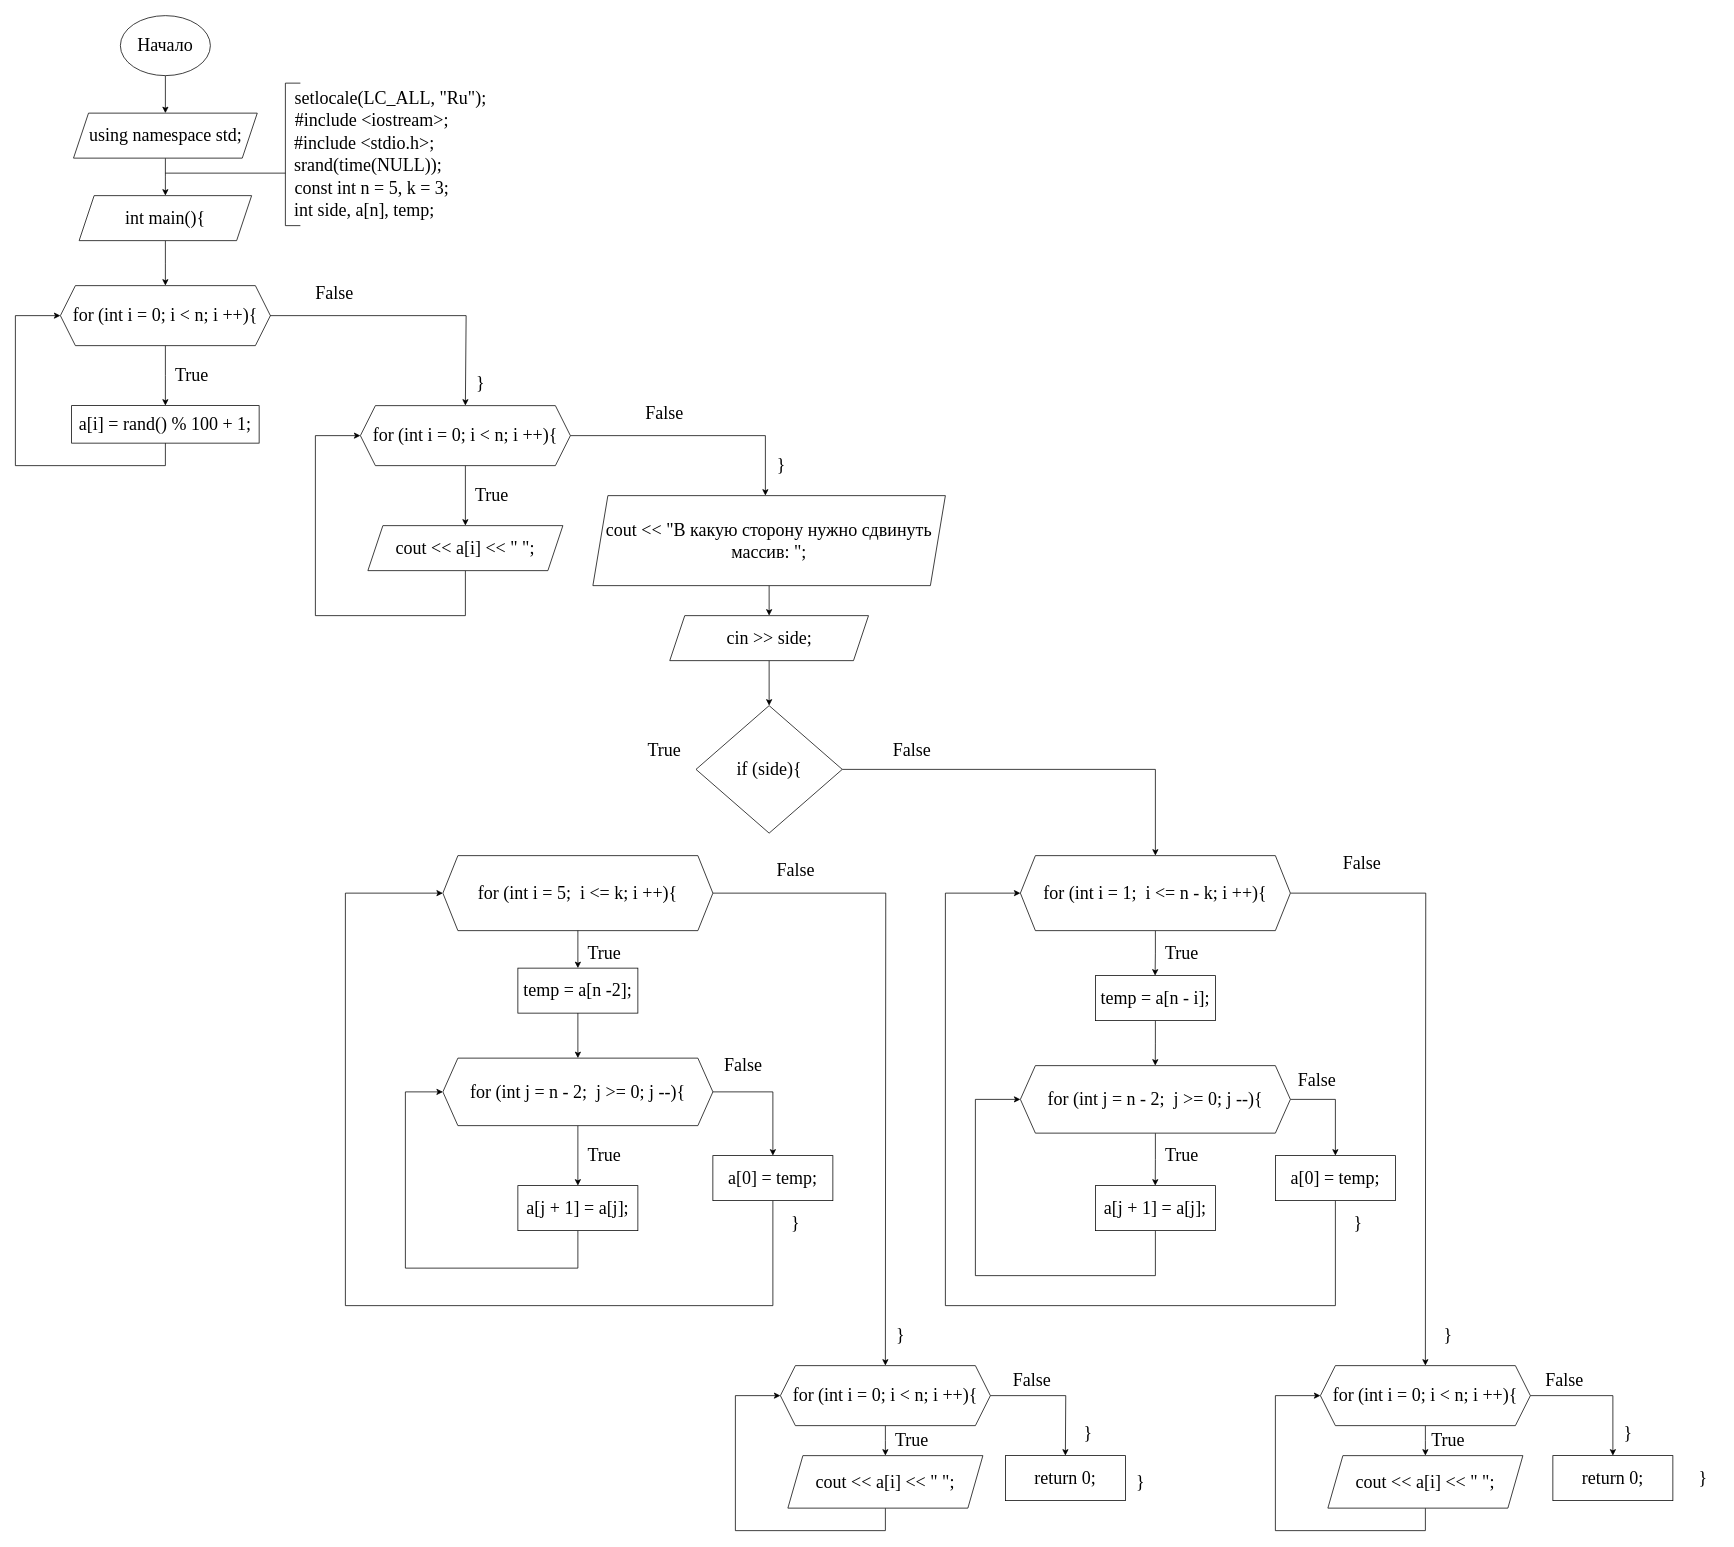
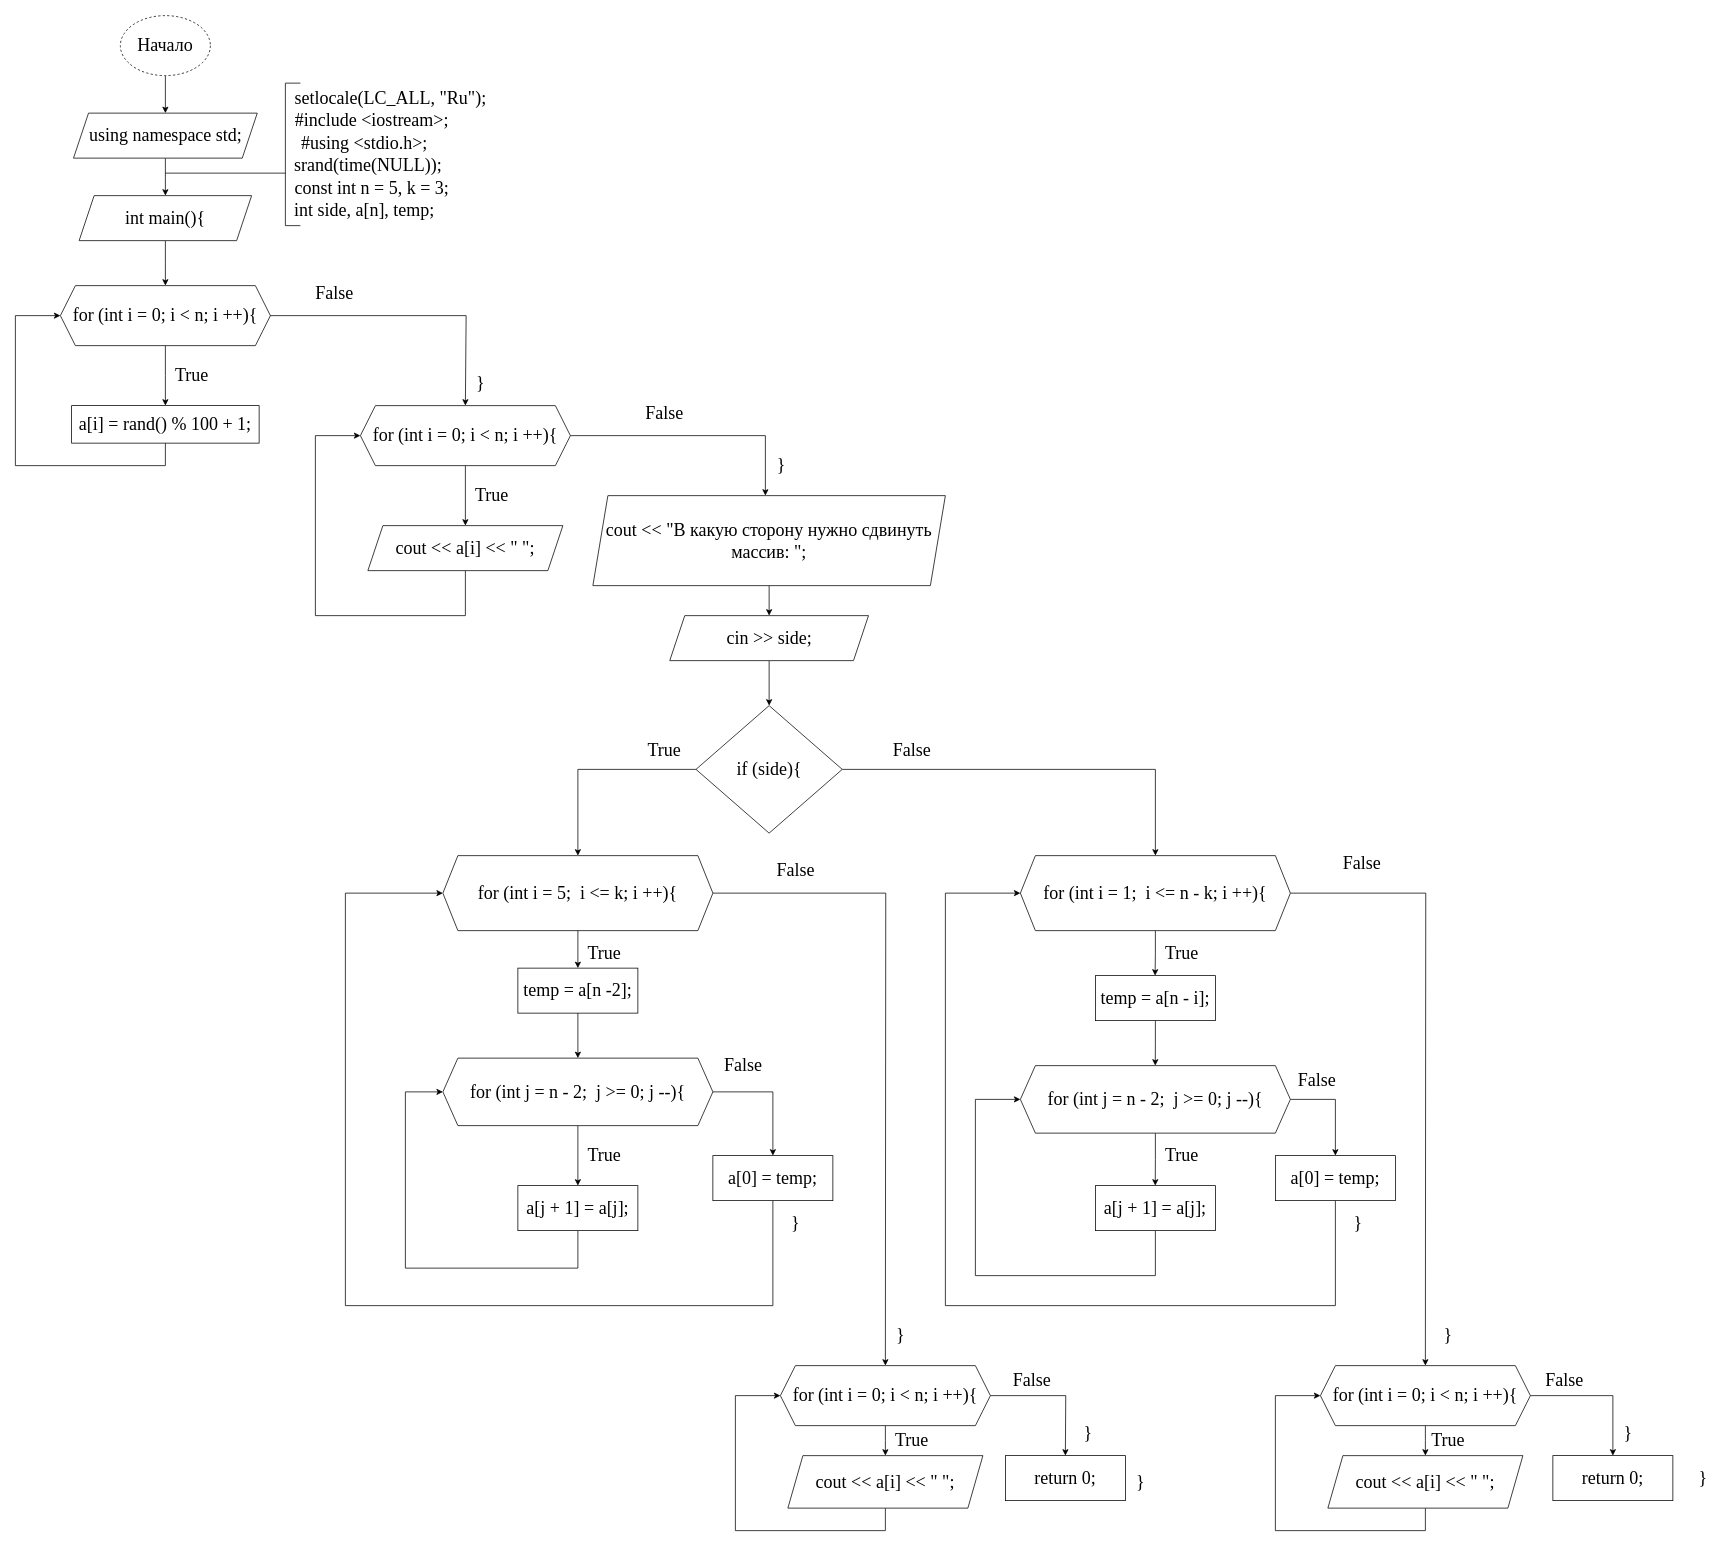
node "Начало": style solid -> dashed
node "#include <stdio.h>;": label "#include <stdio.h>;" -> "#using <stdio.h>;"
edge "if (side){" -> "for (int i = 5; i <= k; i ++){": added
